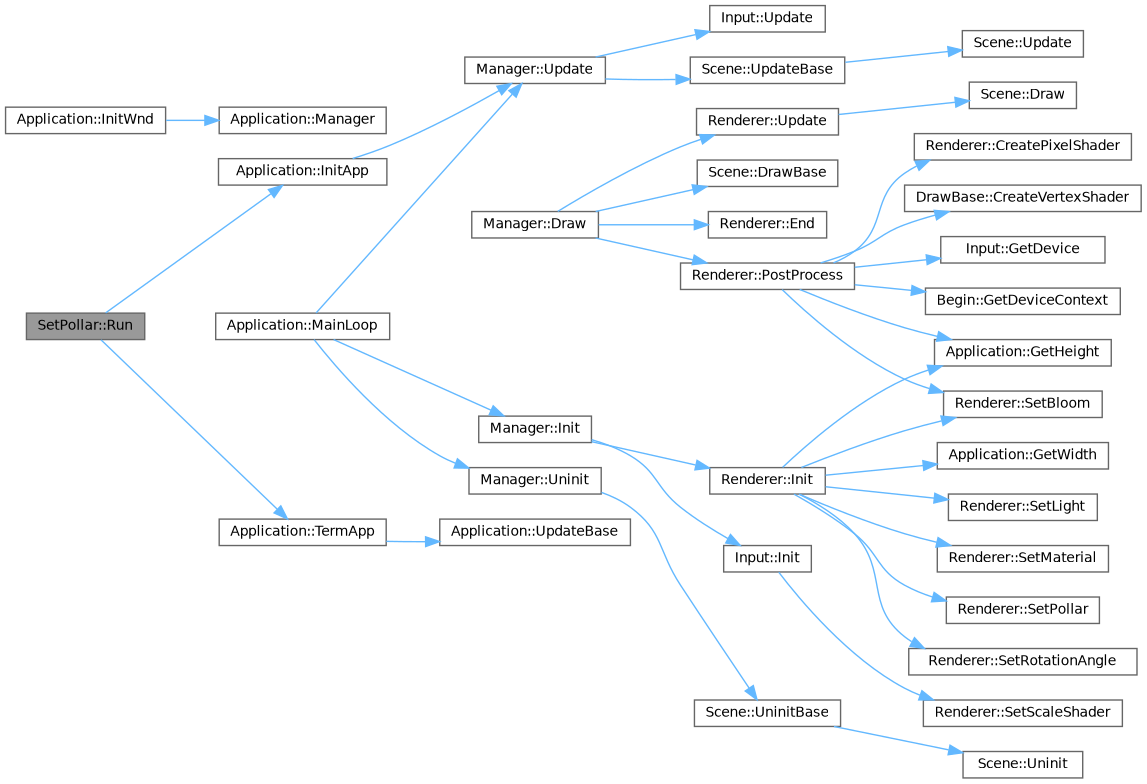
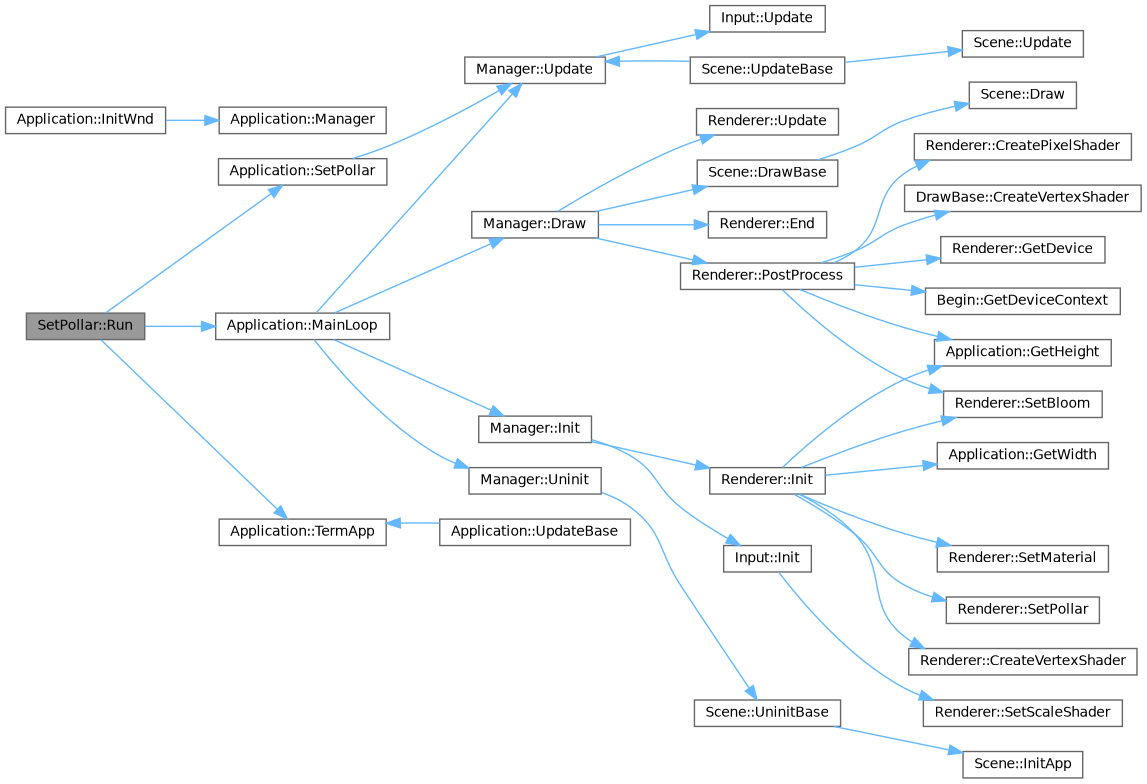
edge "Manager::Update" -> "Scene::UpdateBase": reversed
edge "Renderer::Update" -> "Scene::Draw": now "Scene::DrawBase" -> "Scene::Draw"
node "Application::InitApp": label "Application::InitApp" -> "Application::SetPollar"
node "Input::GetDevice": label "Input::GetDevice" -> "Renderer::GetDevice"
edge "Application::MainLoop" -> "Manager::Draw": added
edge "SetPollar::Run" -> "Application::MainLoop": added
node "Renderer::SetLight": removed
edge "Application::TermApp" -> "Application::UpdateBase": reversed
node "Renderer::SetRotationAngle": label "Renderer::SetRotationAngle" -> "Renderer::CreateVertexShader"
node "Scene::Uninit": label "Scene::Uninit" -> "Scene::InitApp"
